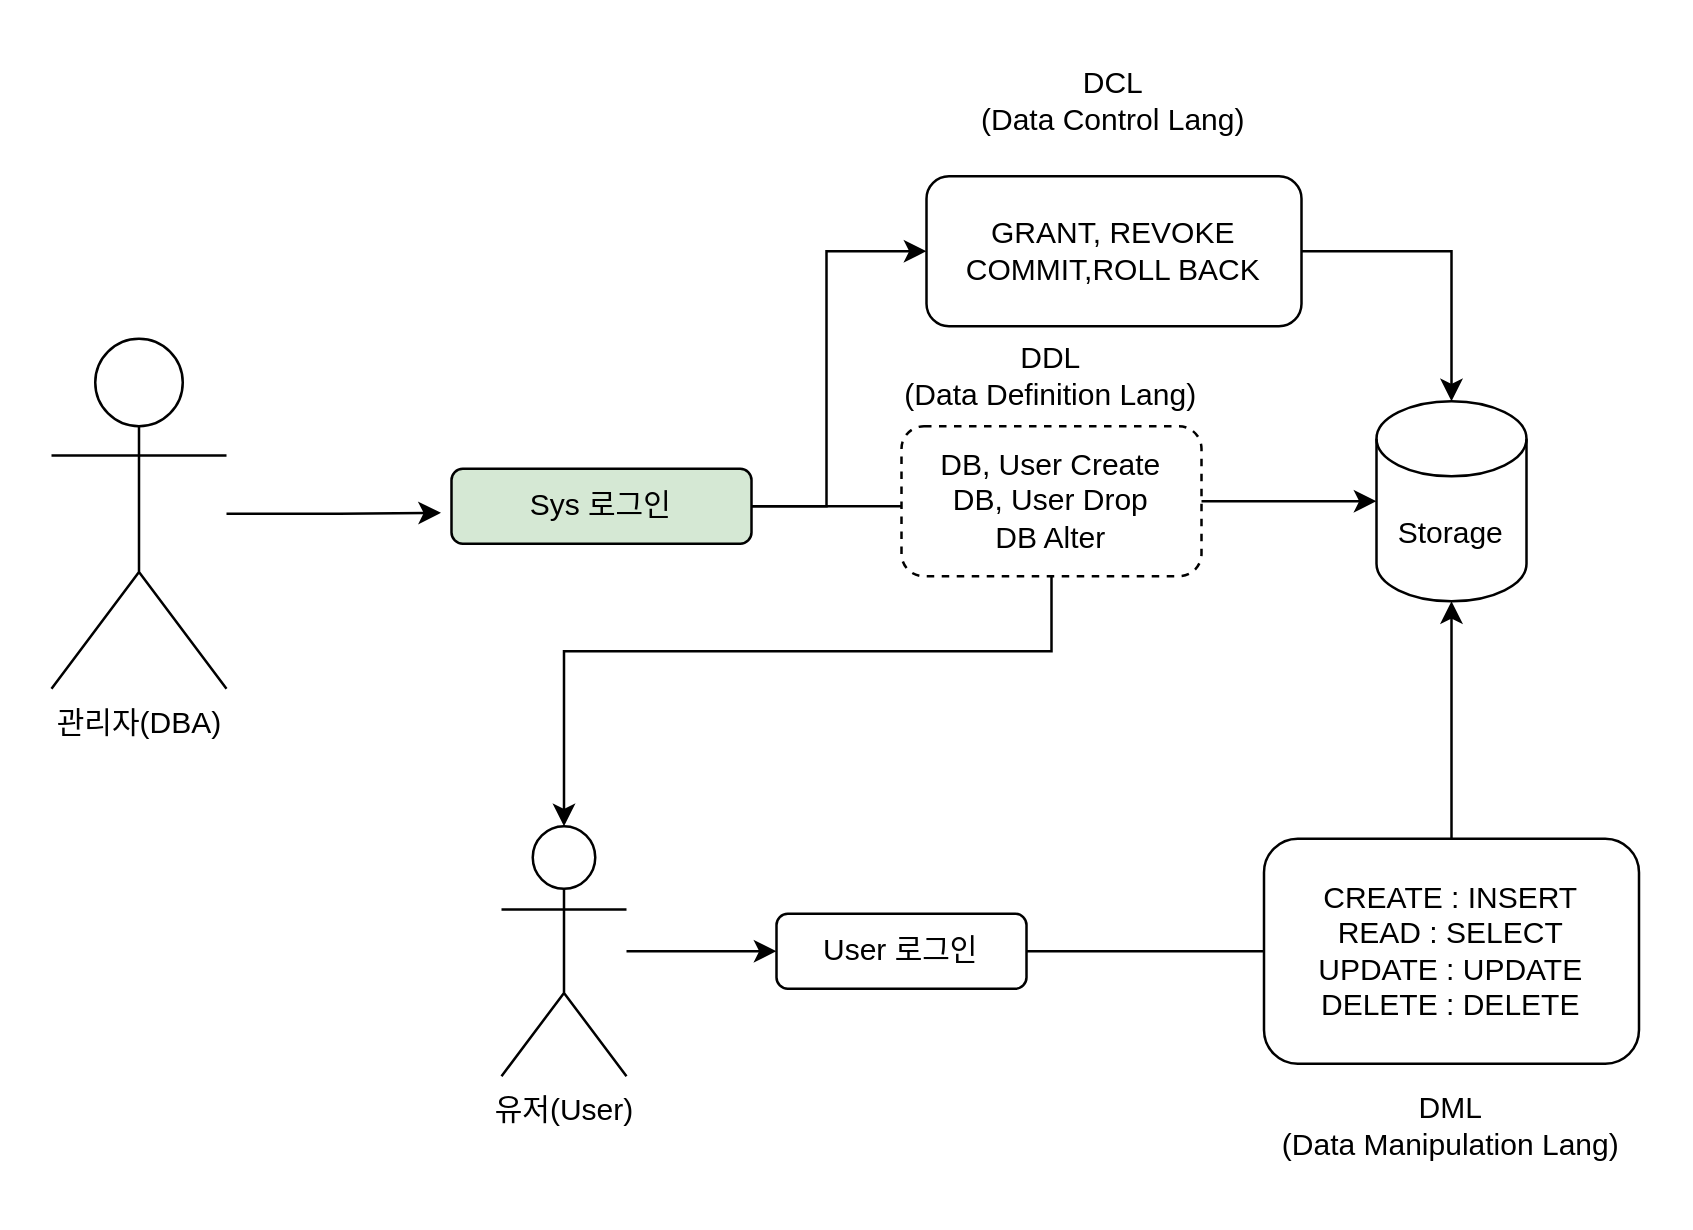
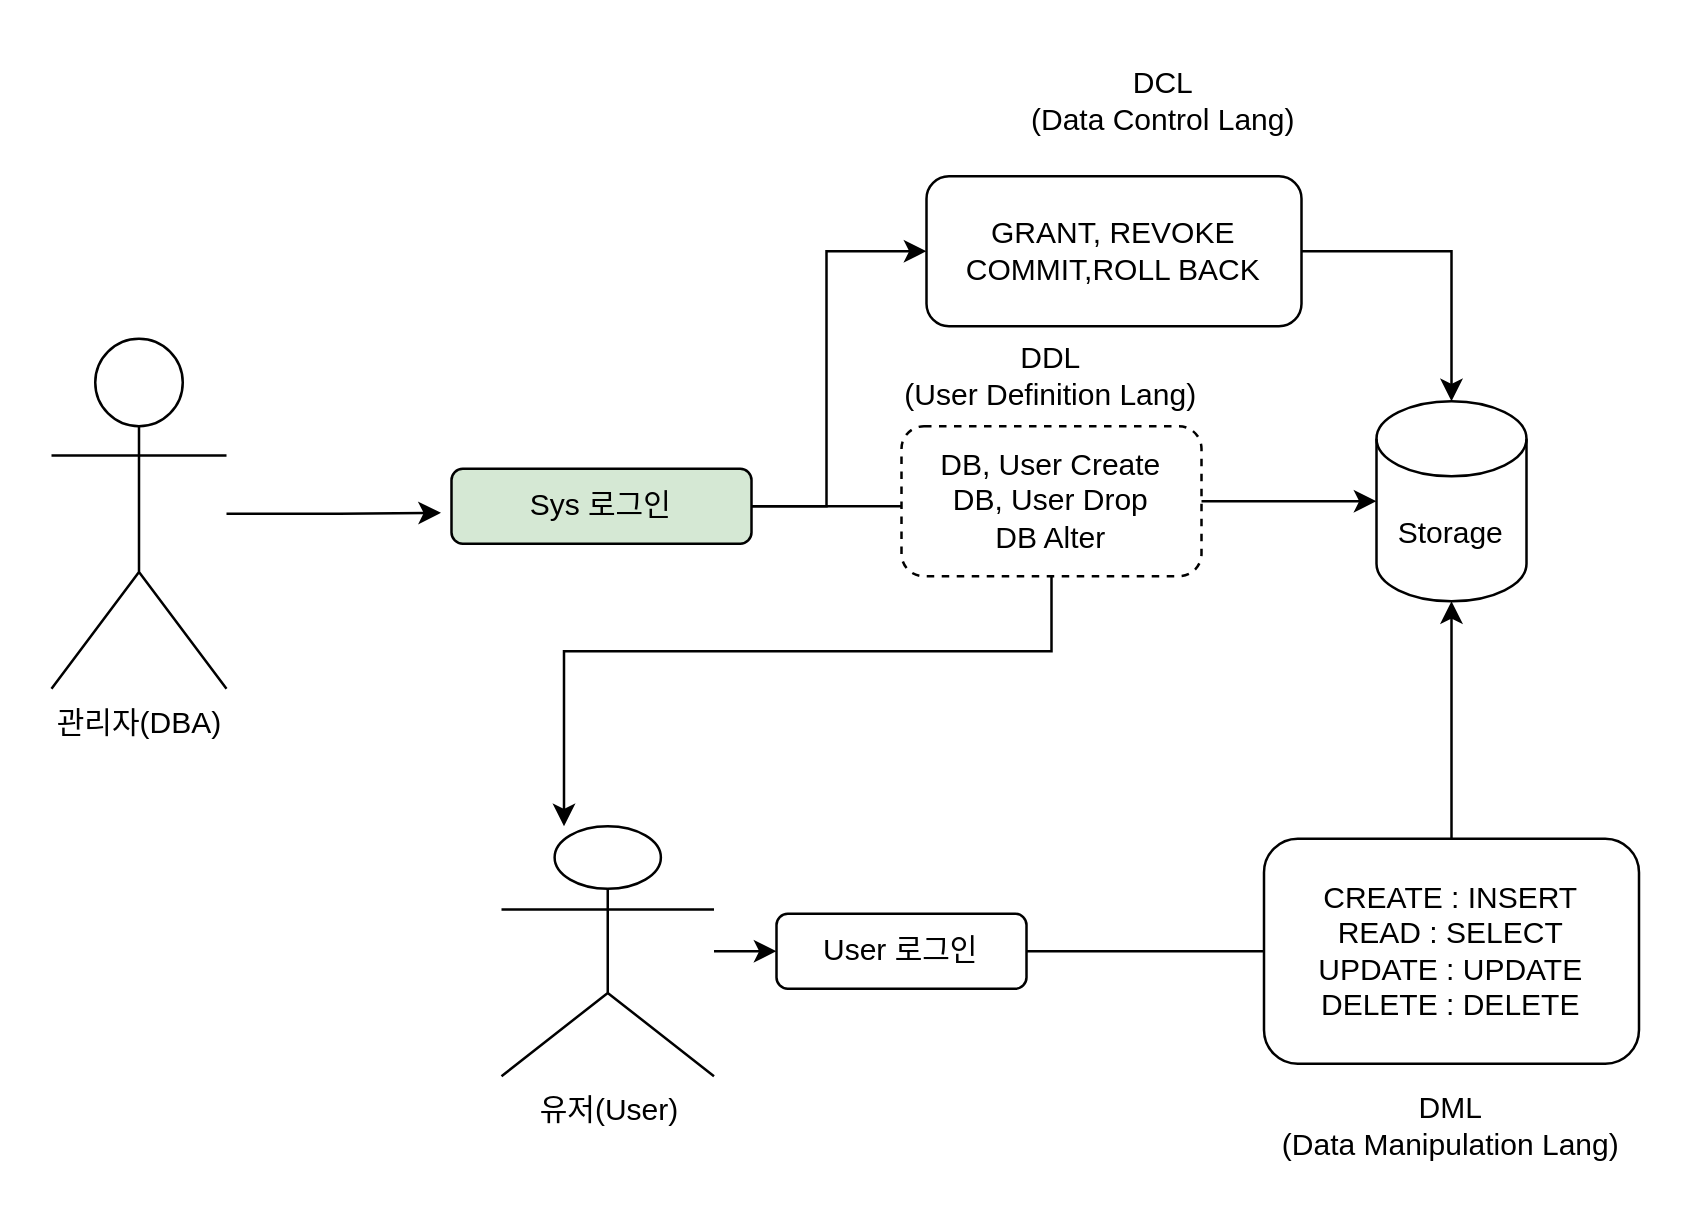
node "DCL (Data Control Lang)": moved (1114, 101) -> (1164, 101)
node "DDL (Data Definition Lang)": label "DDL (Data Definition Lang)" -> "DDL (User Definition Lang)"
node "유저(User)": size 125x250 -> 213x250
